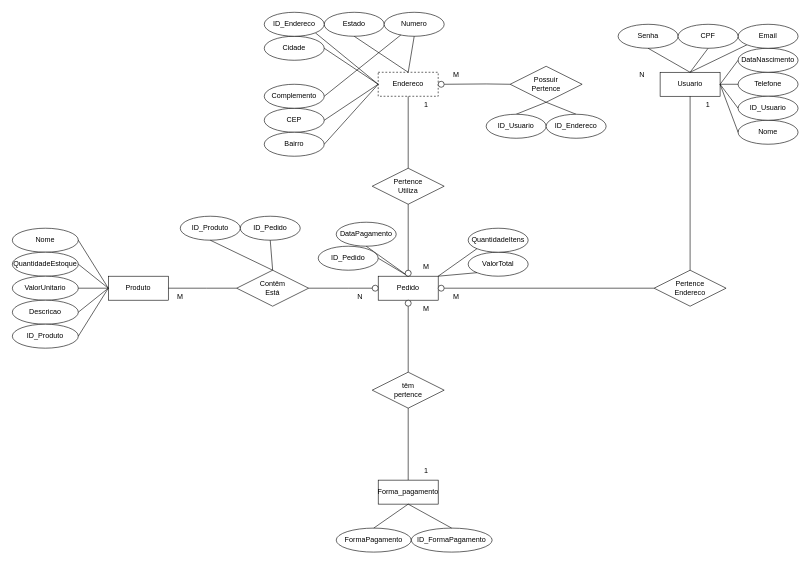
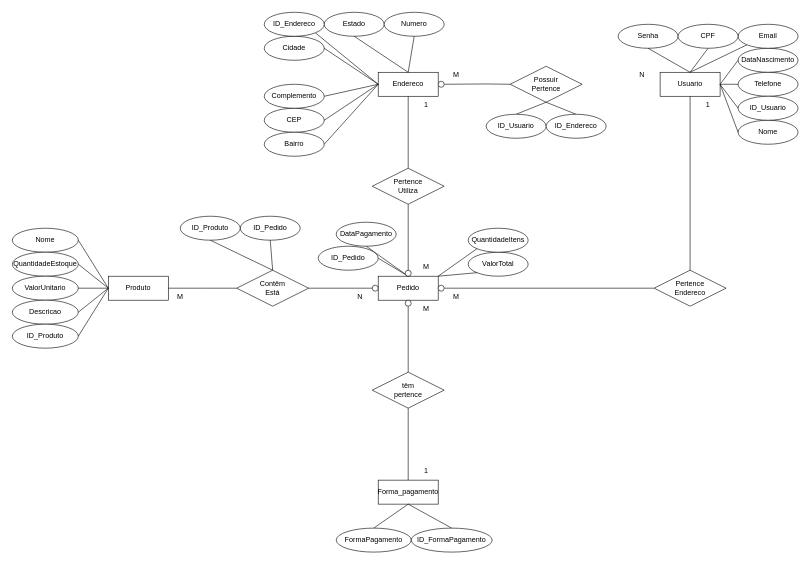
edge "Numero" -- "Complemento": now "Endereco" -- "Complemento"
node "Endereco": style dashed -> solid
